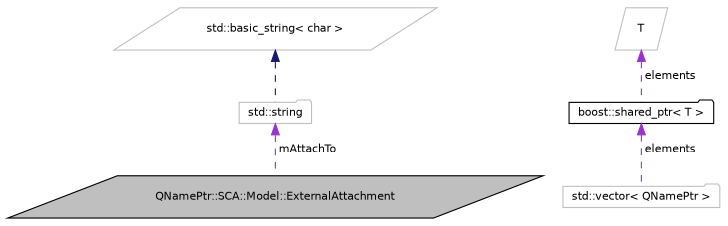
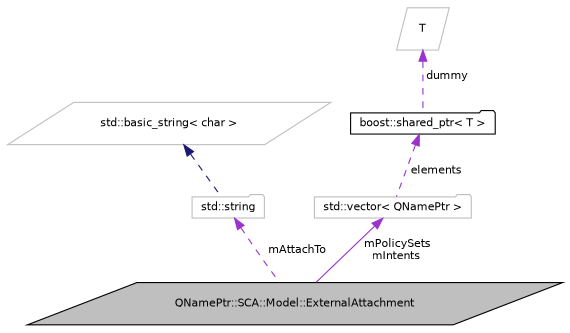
edge "boost::shared_ptr< T >" -> "T": label " elements" -> " dummy"
edge "QNamePtr::SCA::Model::ExternalAttachment" -> "std::vector< QNamePtr >": added, label "mPolicySets mIntents"
